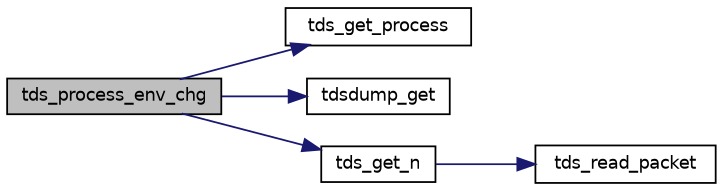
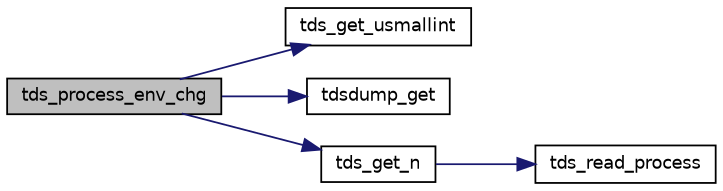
node "tds_get_process": label "tds_get_process" -> "tds_get_usmallint"
node "tds_read_packet": label "tds_read_packet" -> "tds_read_process"
